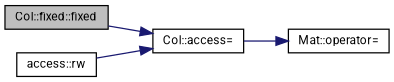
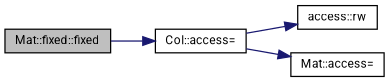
node "Col::fixed::fixed": label "Col::fixed::fixed" -> "Mat::fixed::fixed"
node "Mat::operator=": label "Mat::operator=" -> "Mat::access="
edge "access::rw" -> "Col::access=": reversed
